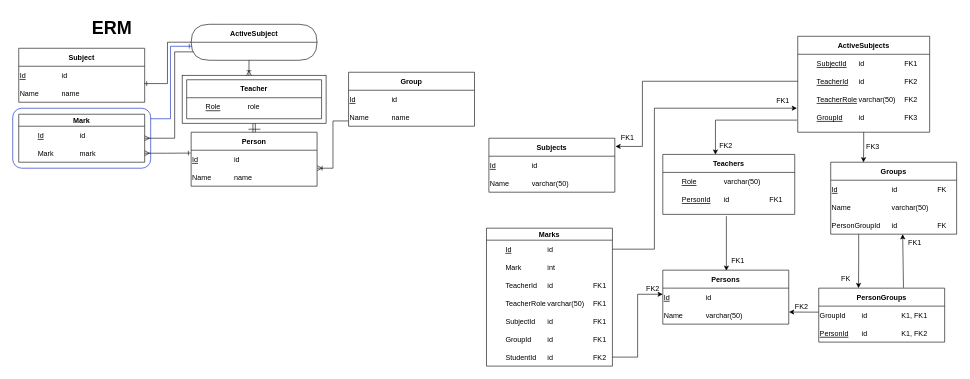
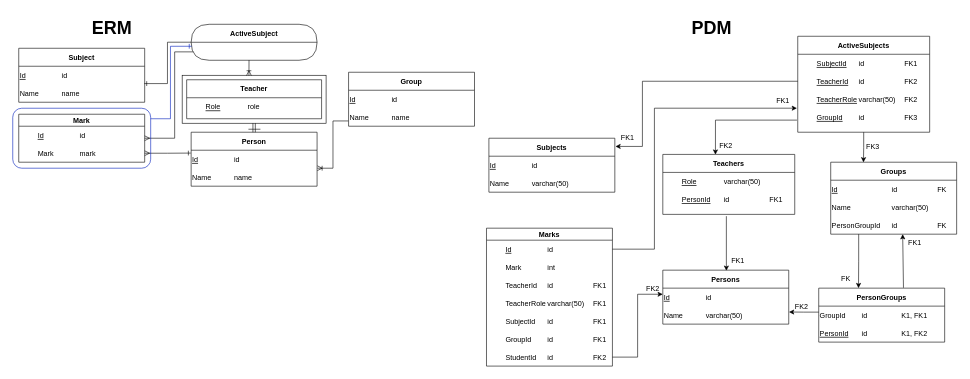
node "PDM": added
